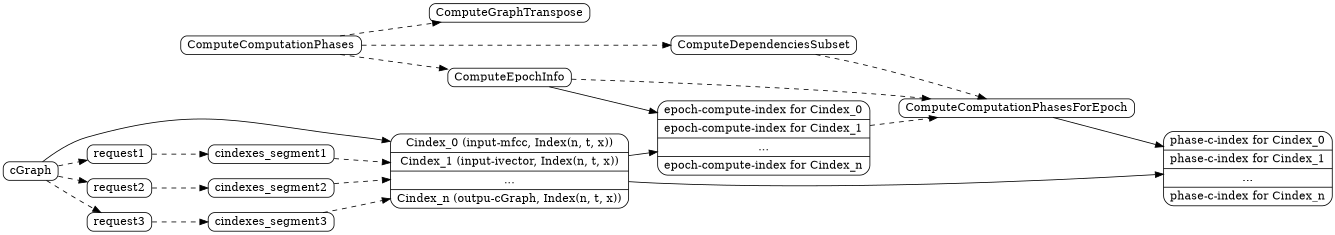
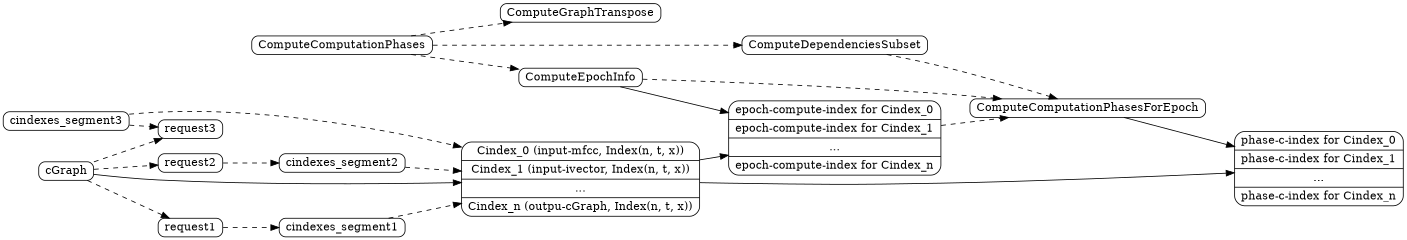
edge "request3" -> "cindexes_segment3": reversed
